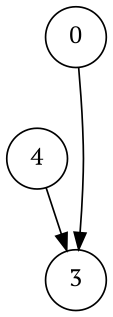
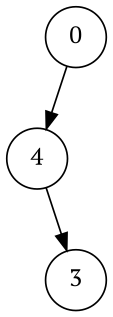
edge "0" -> "3": now "0" -> "4"
